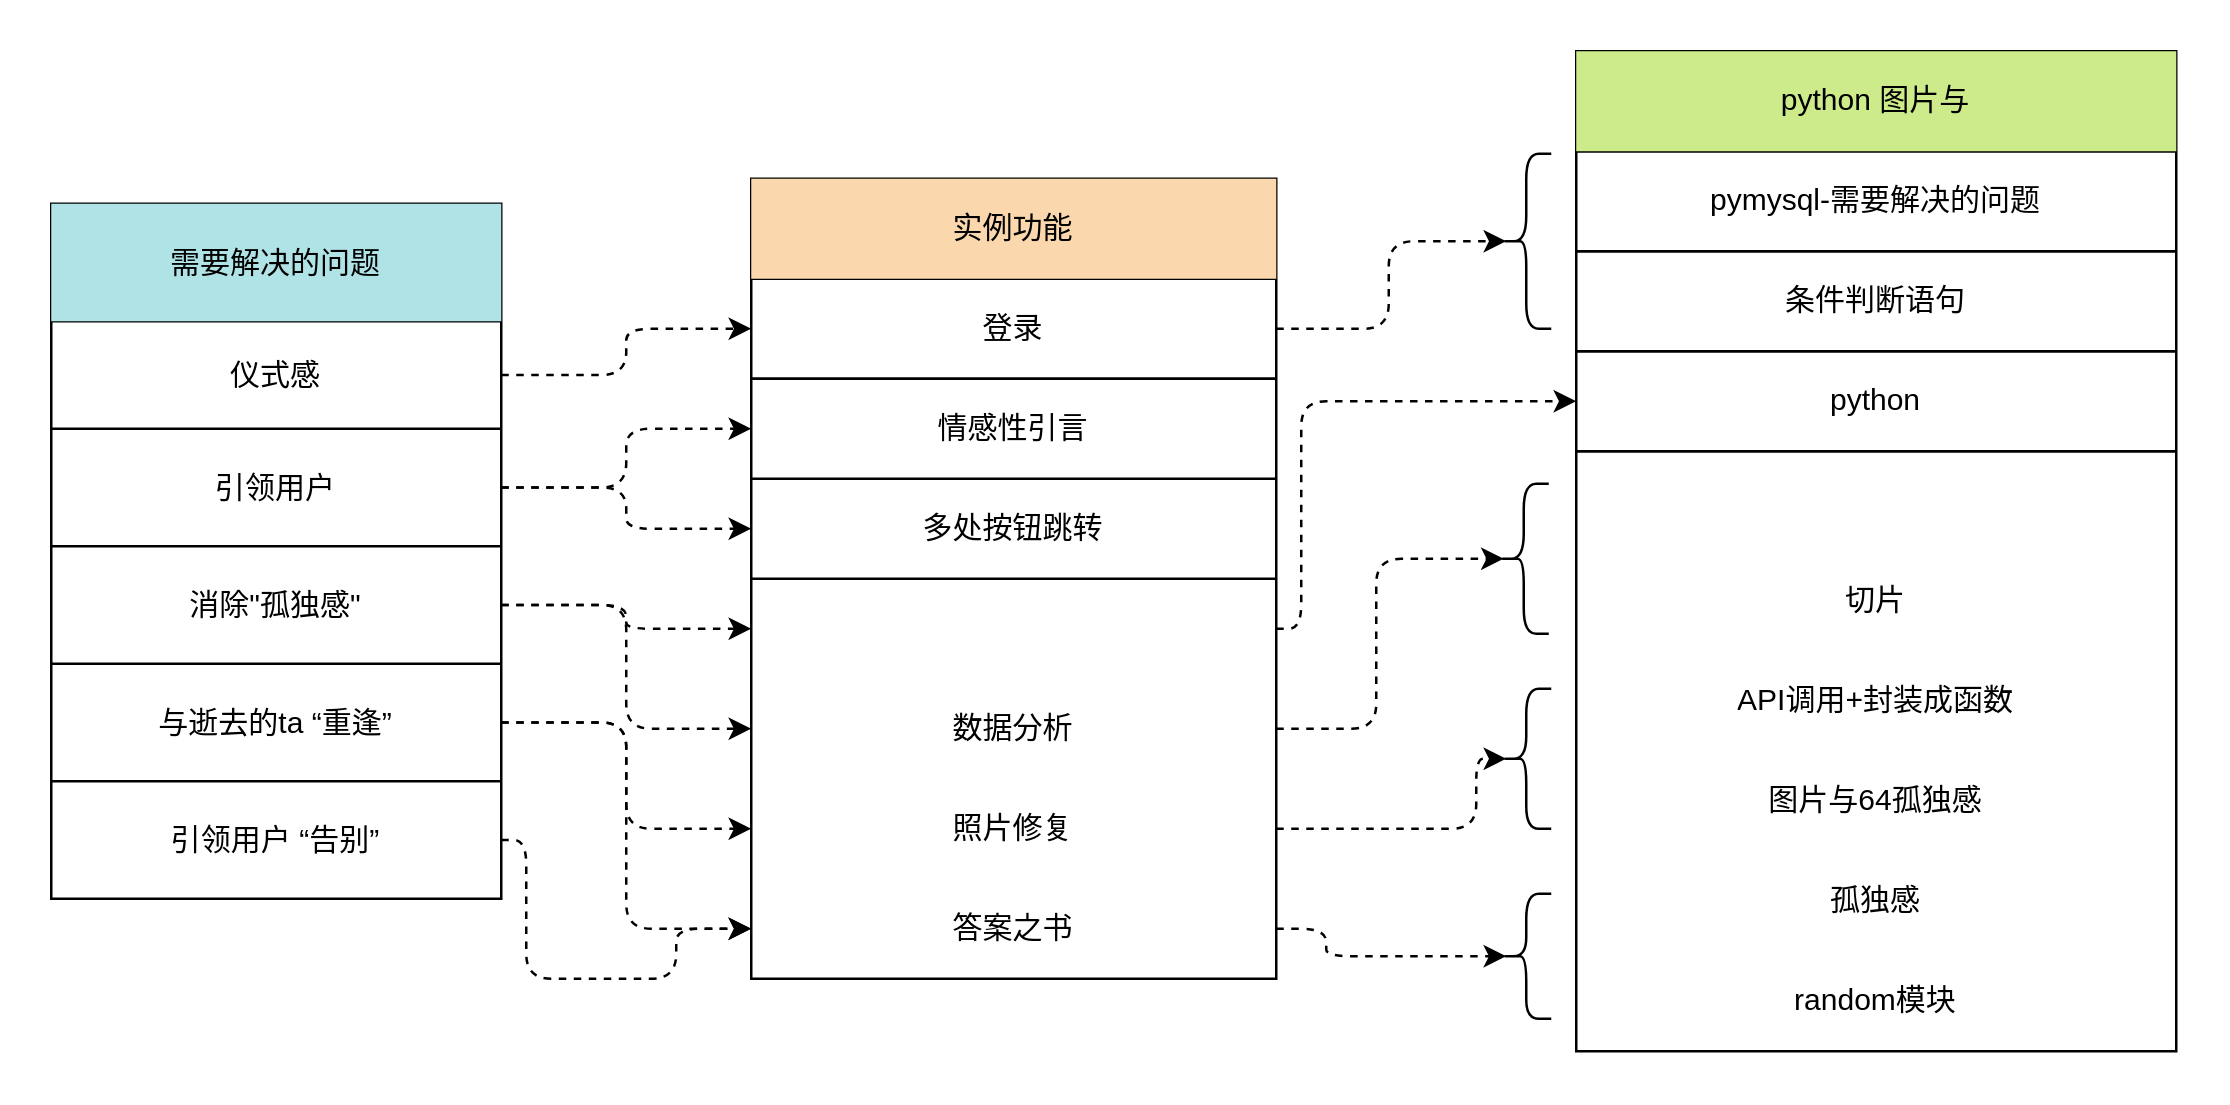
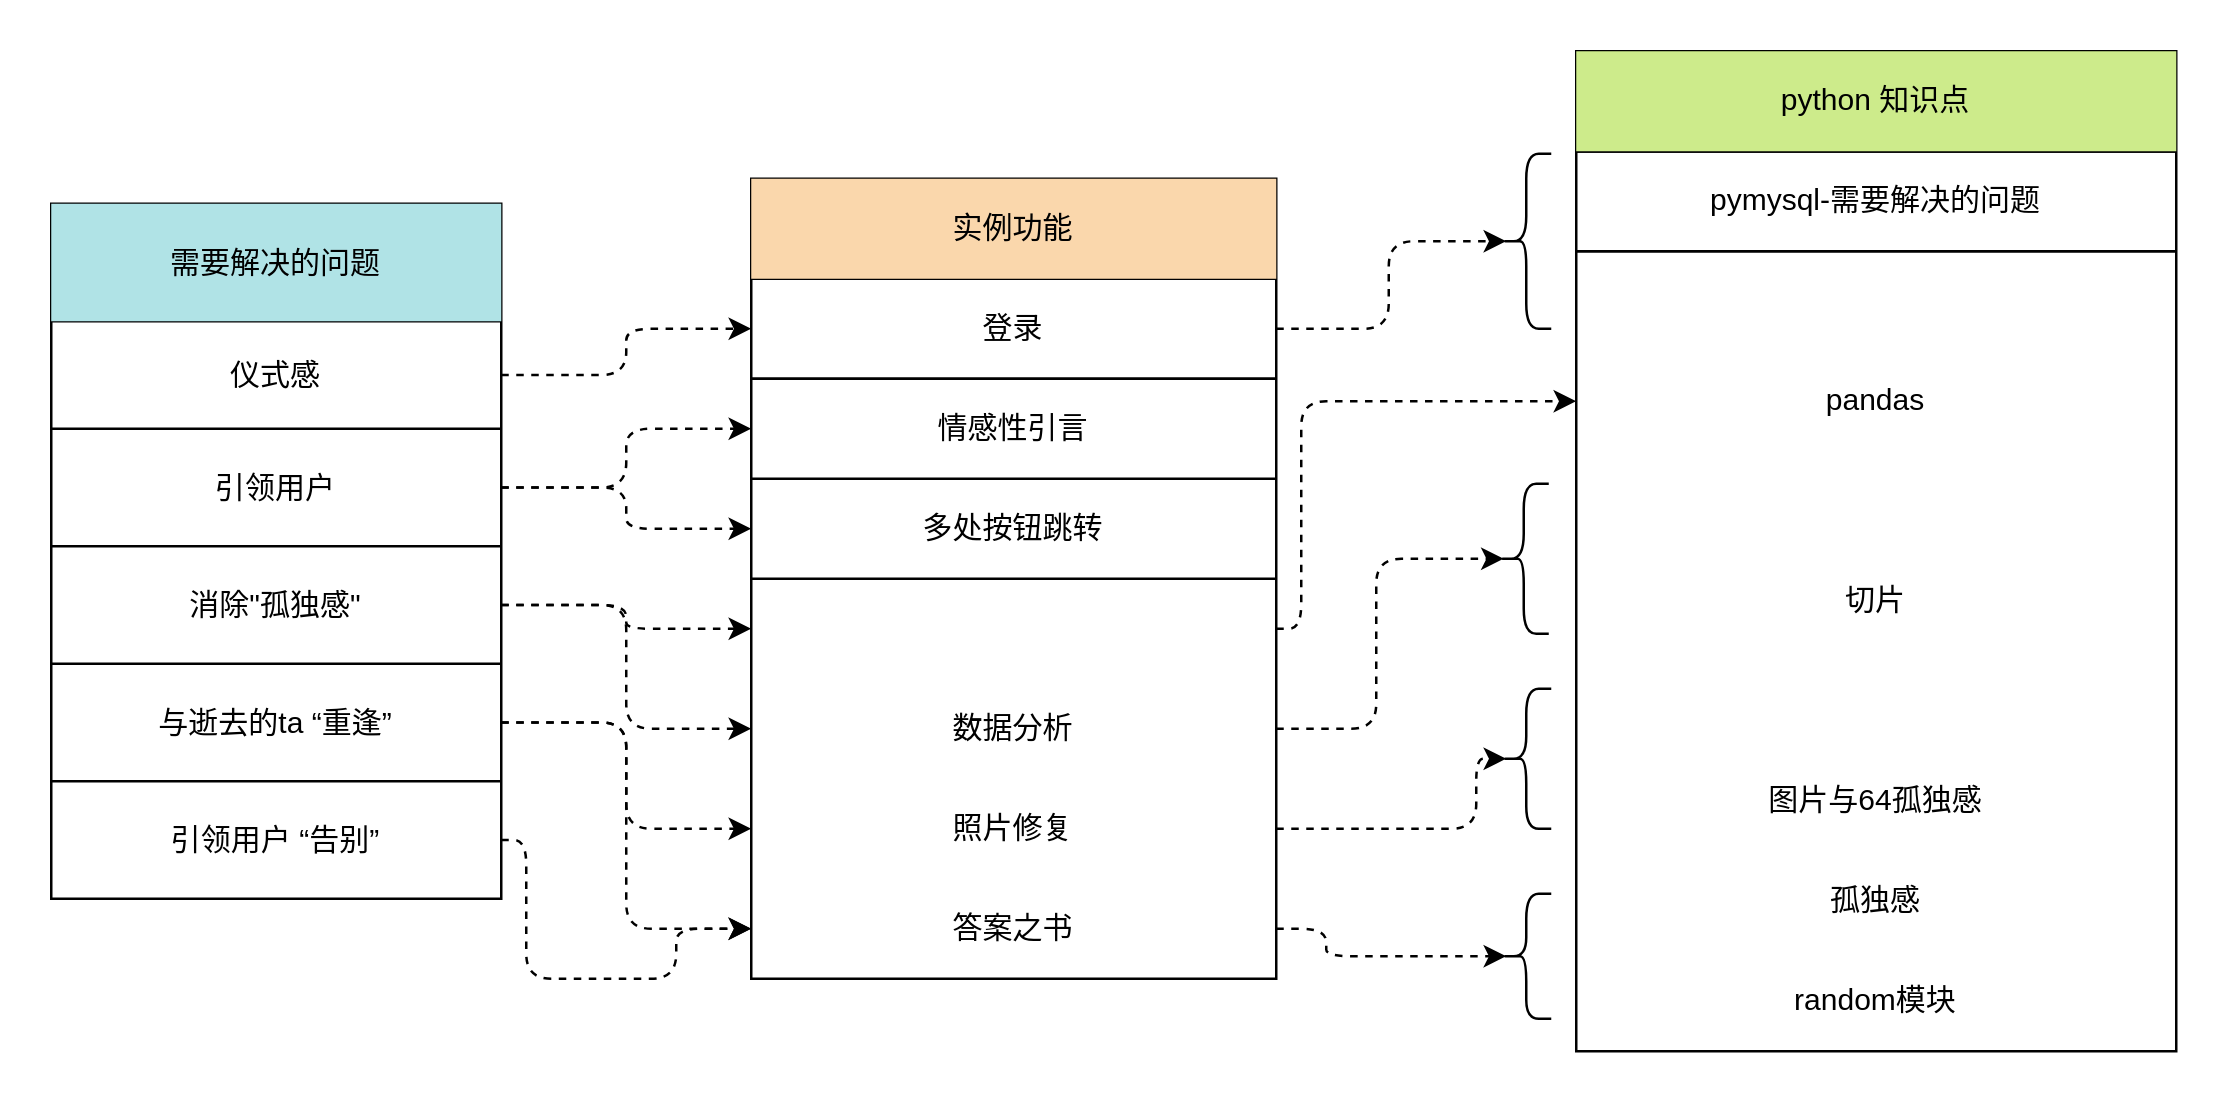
node "python 图片与": label "python 图片与" -> "python 知识点"
node "条件判断语句": removed
node "python": label "python" -> "pandas"
node "API调用+封装成函数": removed
